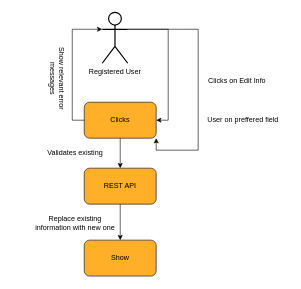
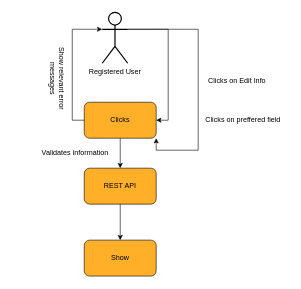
node "User on preffered field": label "User on preffered field" -> "Clicks on preffered field"
node "Validates existing": label "Validates existing" -> "Validates information"
node "Replace existing information with new one": removed
